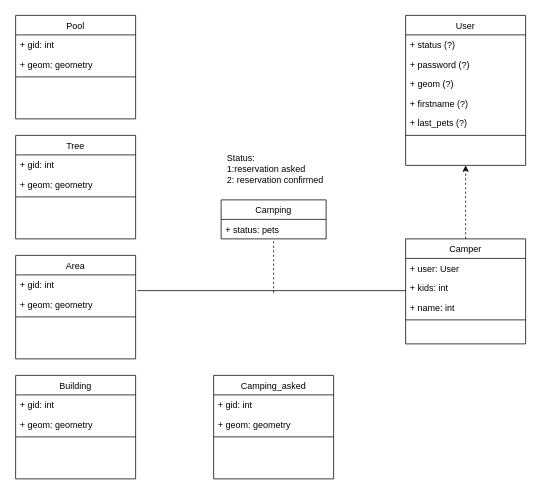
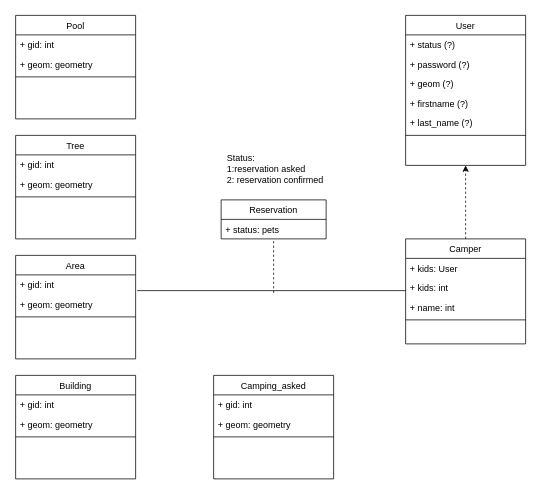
node "+ last_pets (?)": label "+ last_pets (?)" -> "+ last_name (?)"
node "Camping": label "Camping" -> "Reservation"
node "+ user: User": label "+ user: User" -> "+ kids: User"
